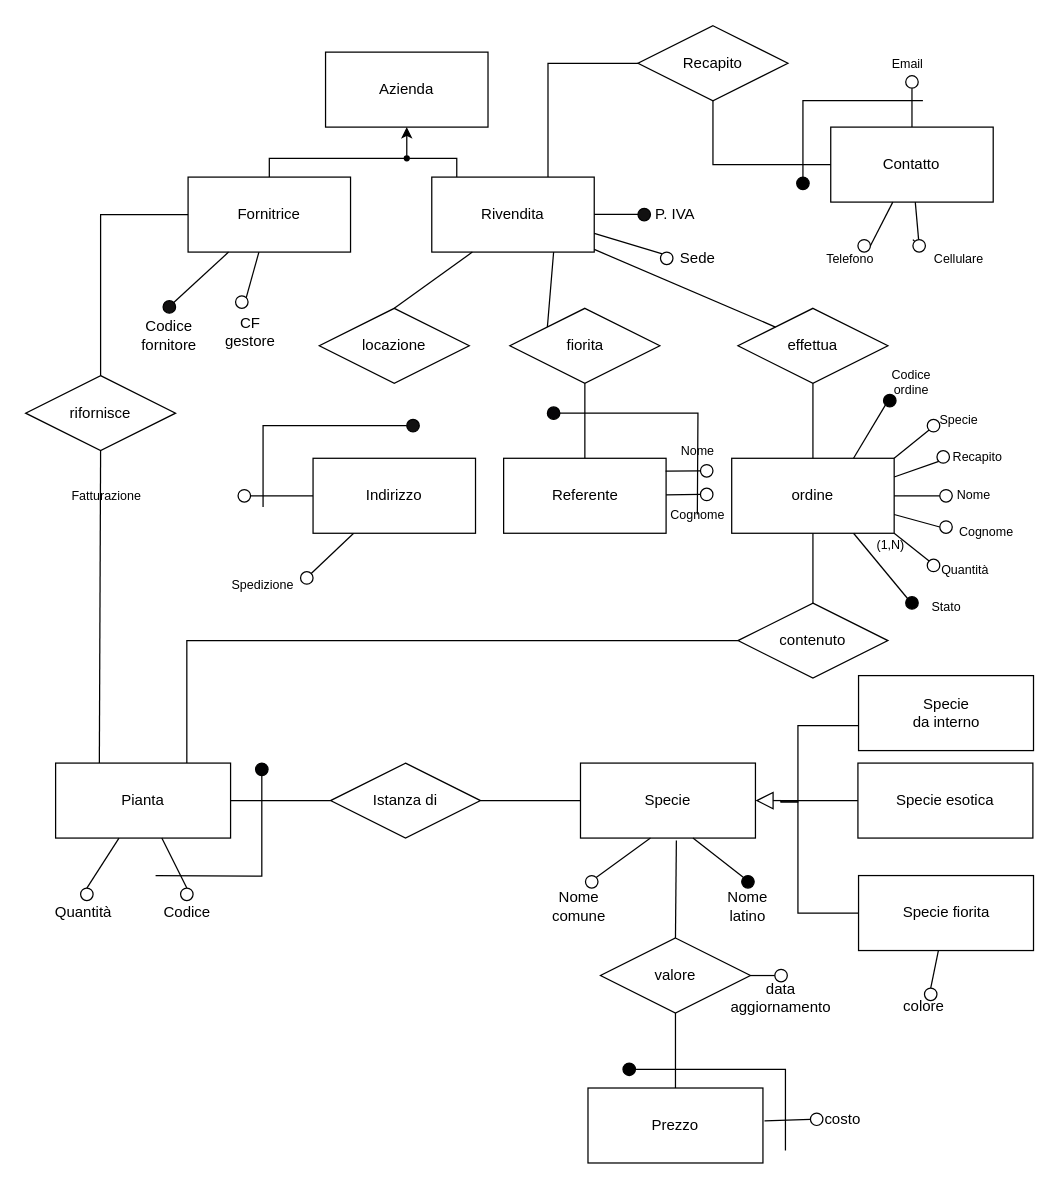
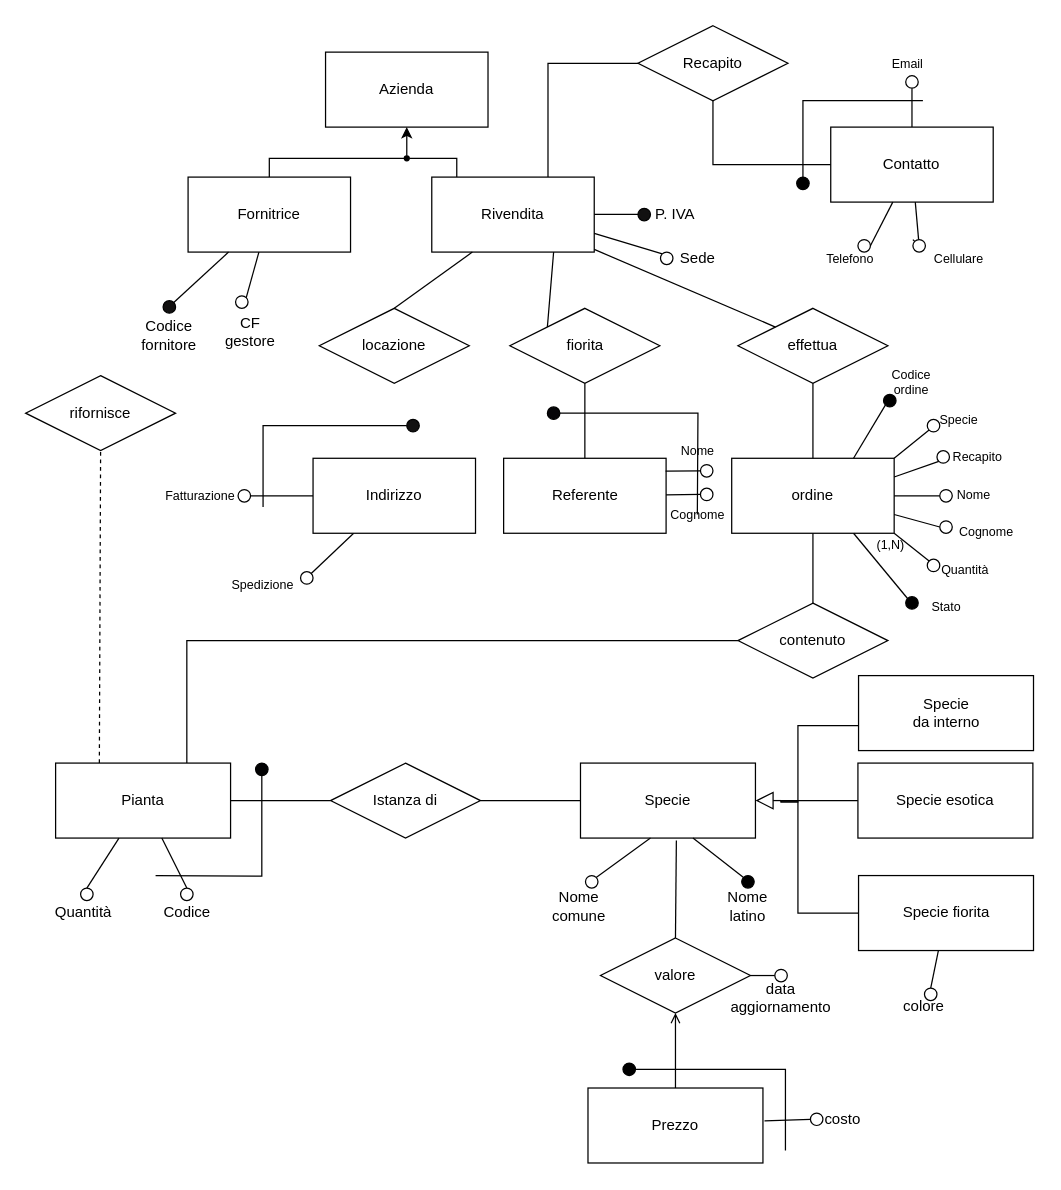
edge "Fornitrice" -- "rifornisce": removed
node "Fatturazione": moved (107, 496) -> (201, 496)
edge "rifornisce" -- "Pianta": style solid -> dashed
edge "valore" -- "Prezzo": arrowhead none -> open
